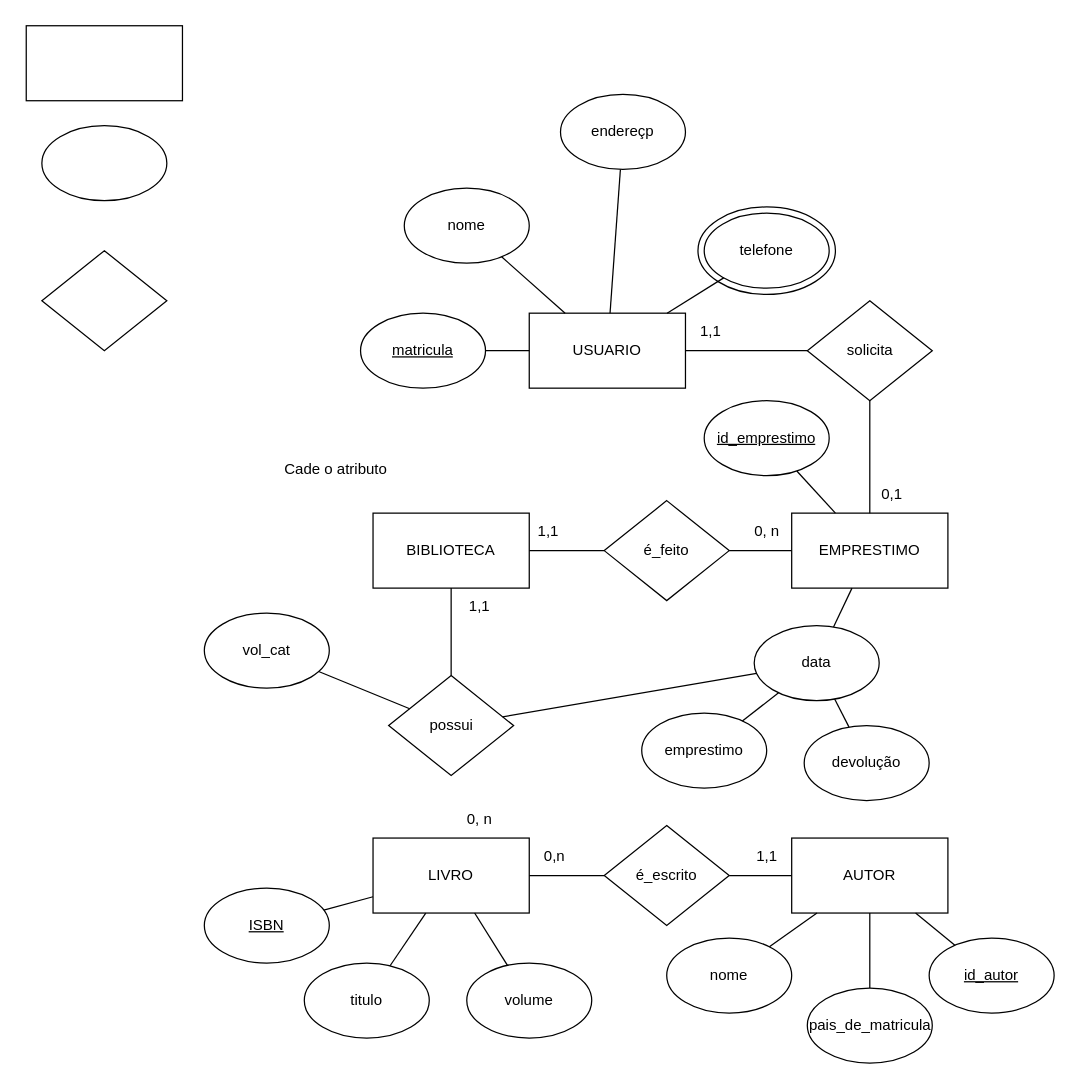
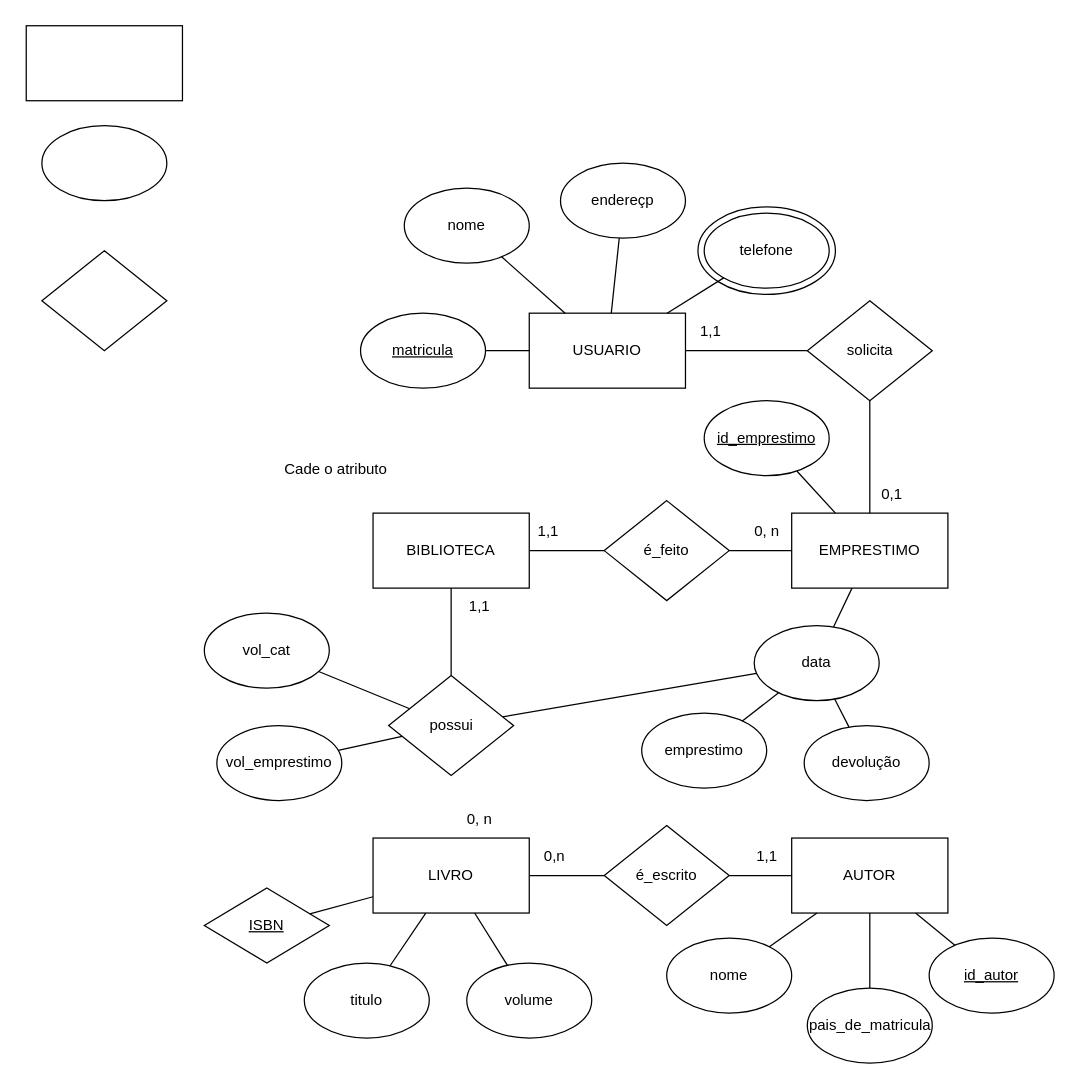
node "endereçp": moved (623, 132) -> (623, 201)
edge "possui" -- "vol_emprestimo": added
node "vol_emprestimo": added
node "ISBN": shape ellipse -> diamond
